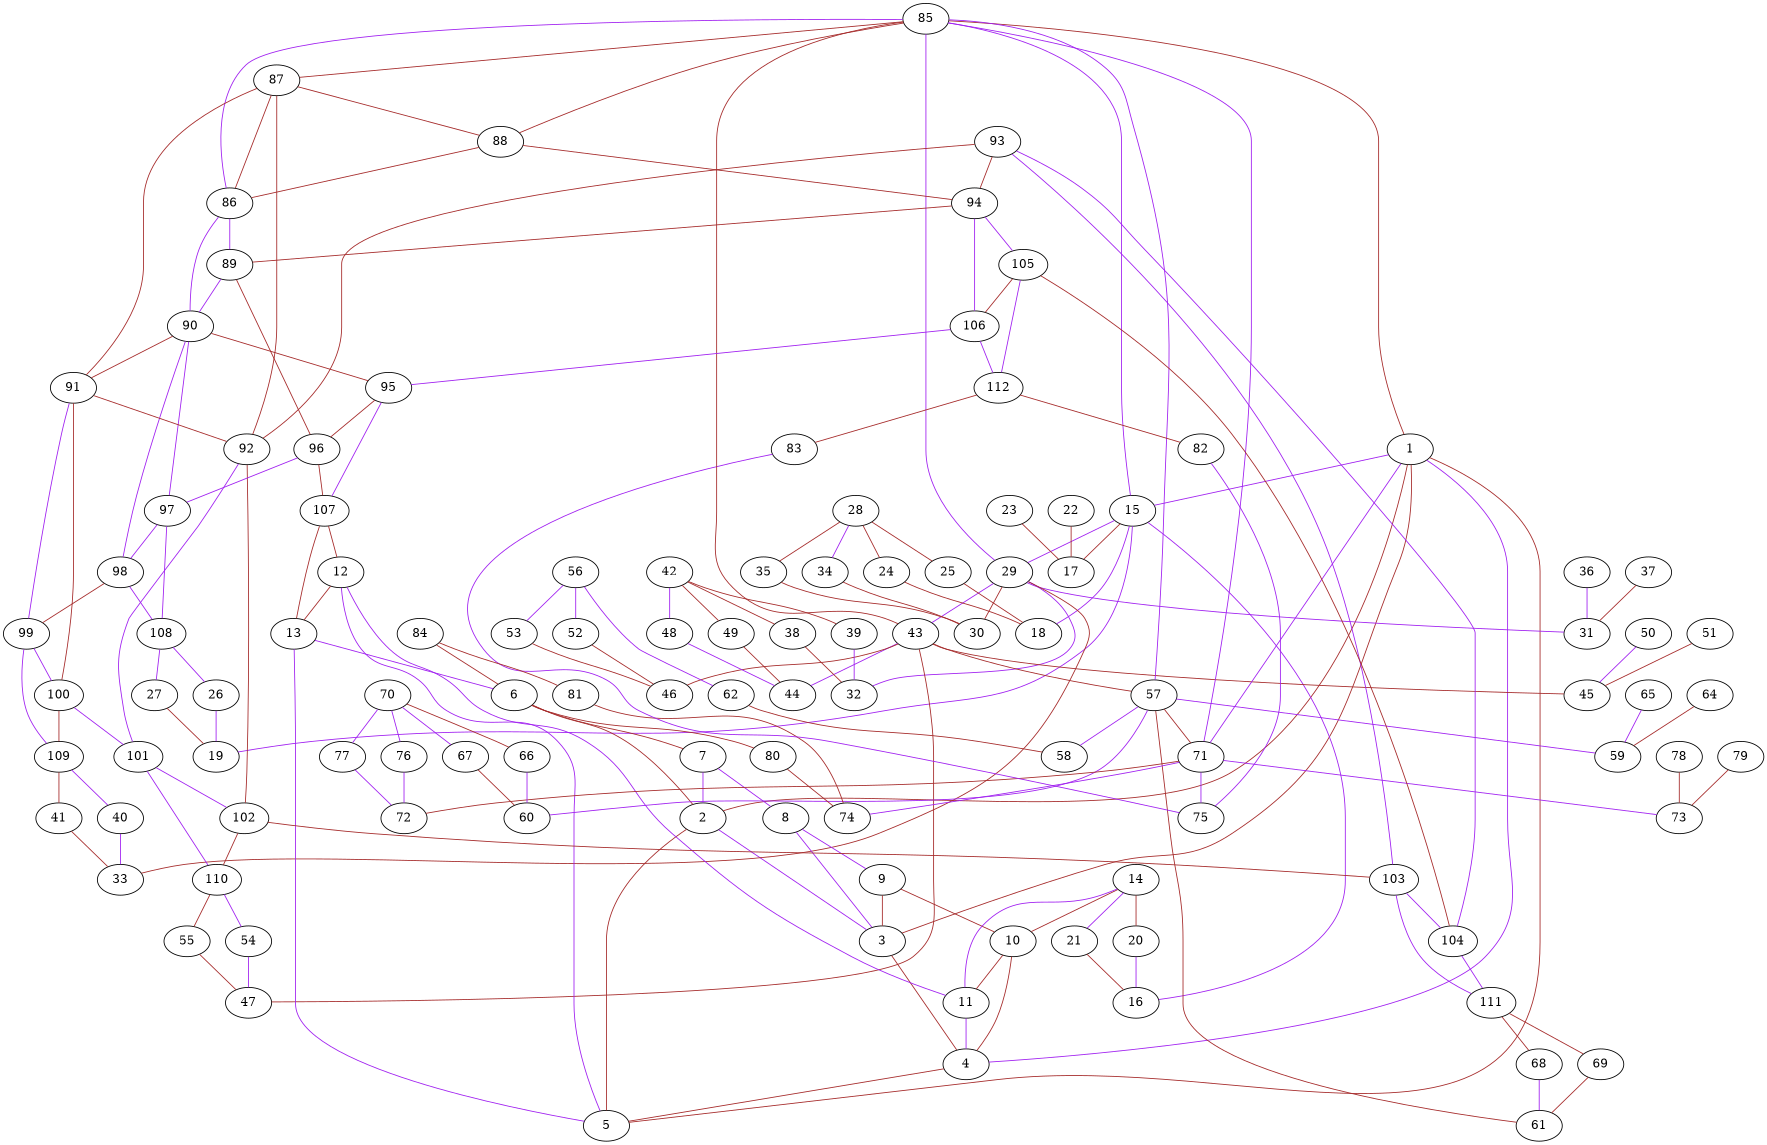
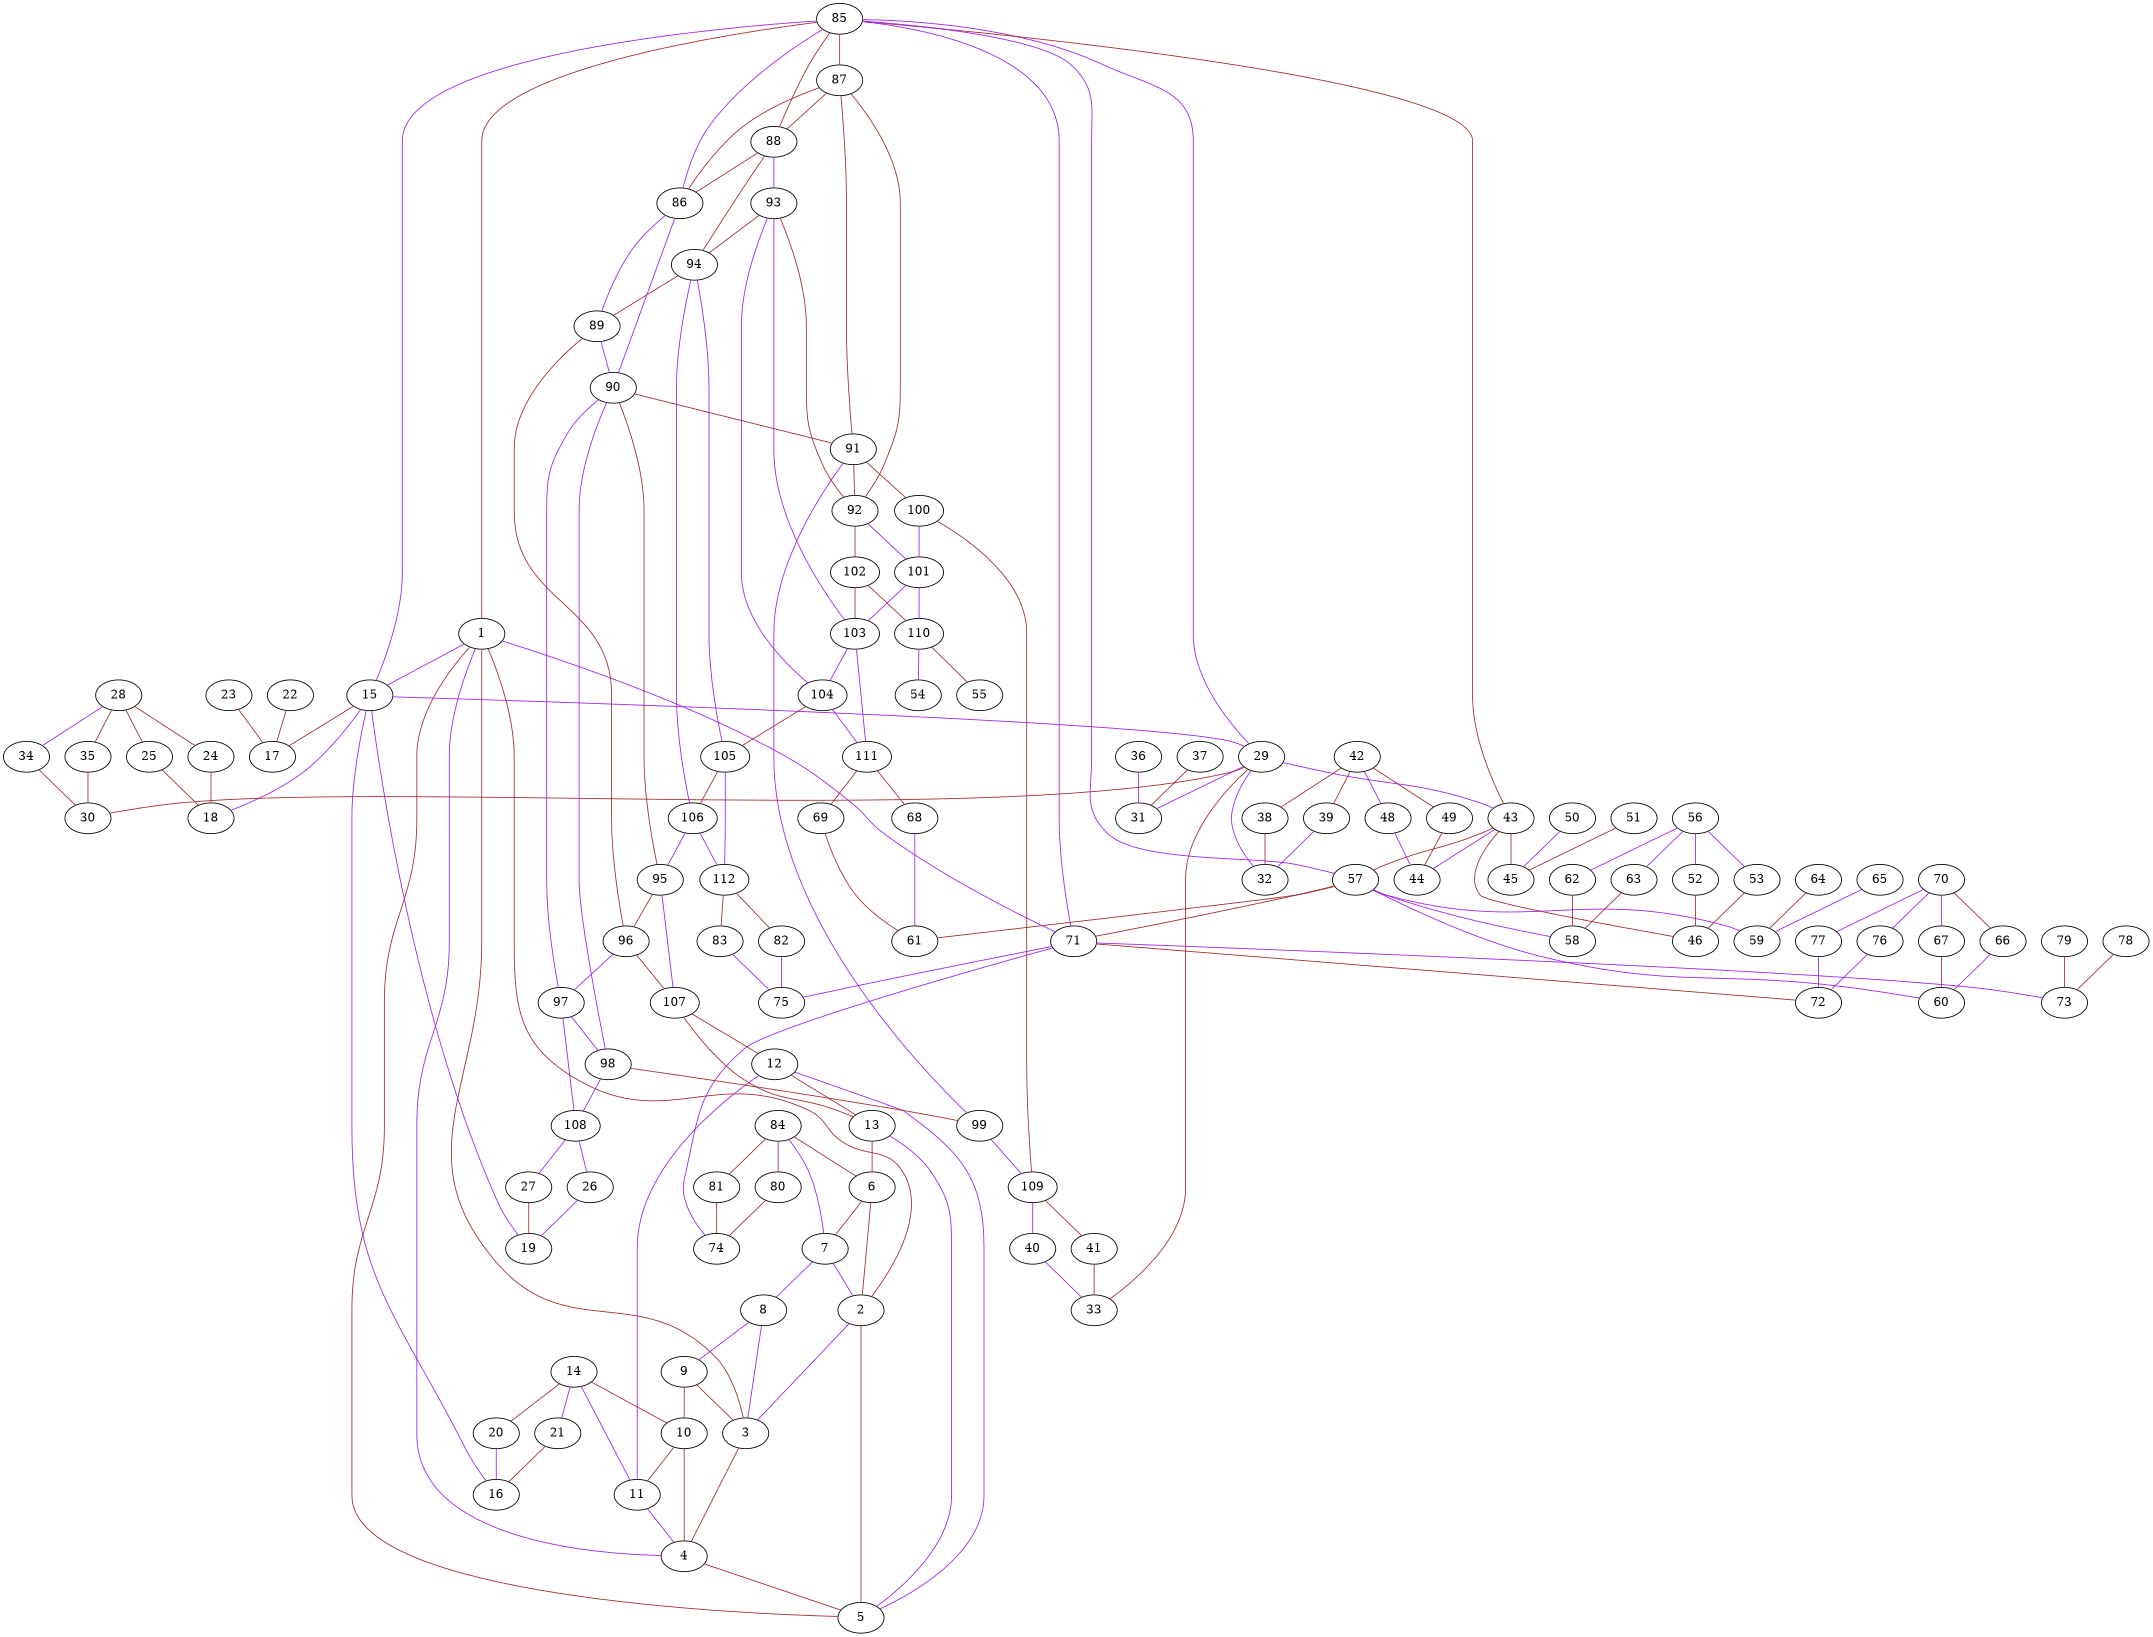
edge "88" -- "93": added
edge "13" -- "6": color purple -> brown
edge "99" -- "100": removed
edge "6" -- "80": now "84" -- "80"
edge "101" -- "102": now "101" -- "103"
node "63": added
node "47": removed
edge "84" -- "7": added
